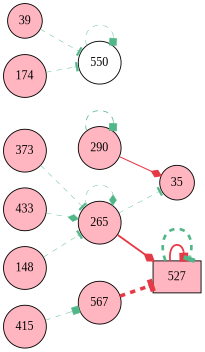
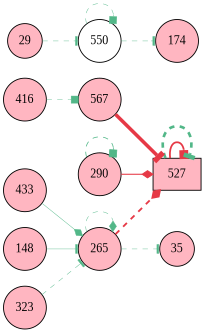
node "39": label "39" -> "29"
edge "174" -> "550": reversed
node "373": label "373" -> "323"
edge "290" -> "35": now "290" -> "527"
edge "433" -> "265": style dashed -> solid
edge "265" -> "527": style solid -> dashed
edge "148" -> "265": style dashed -> solid
edge "567" -> "527": style dashed -> solid
node "415": label "415" -> "416"
